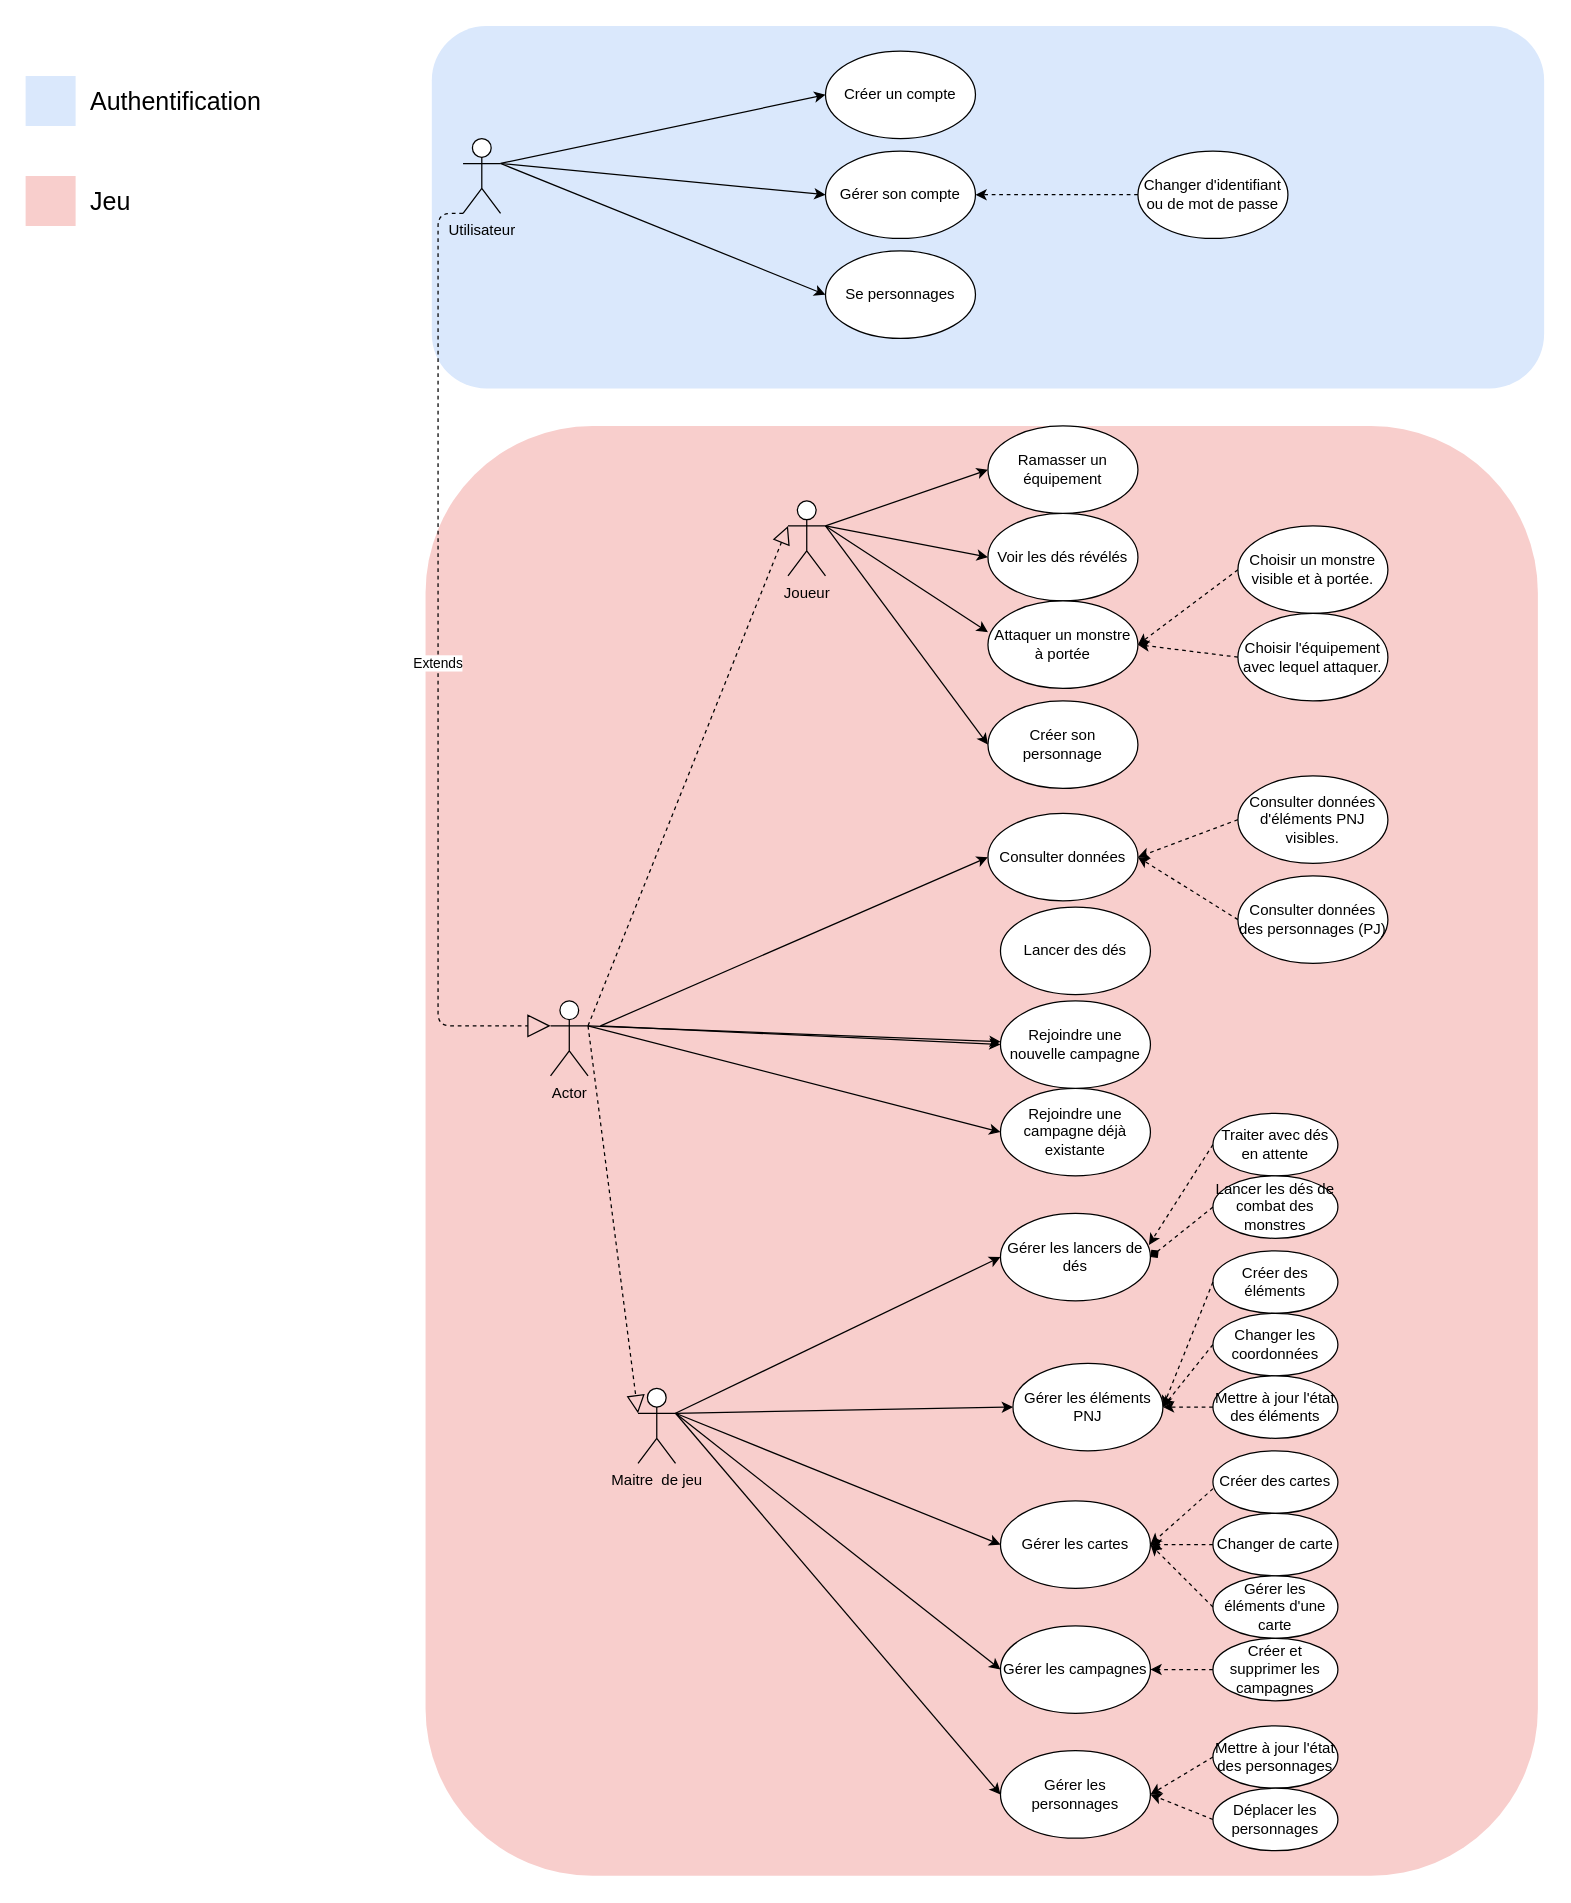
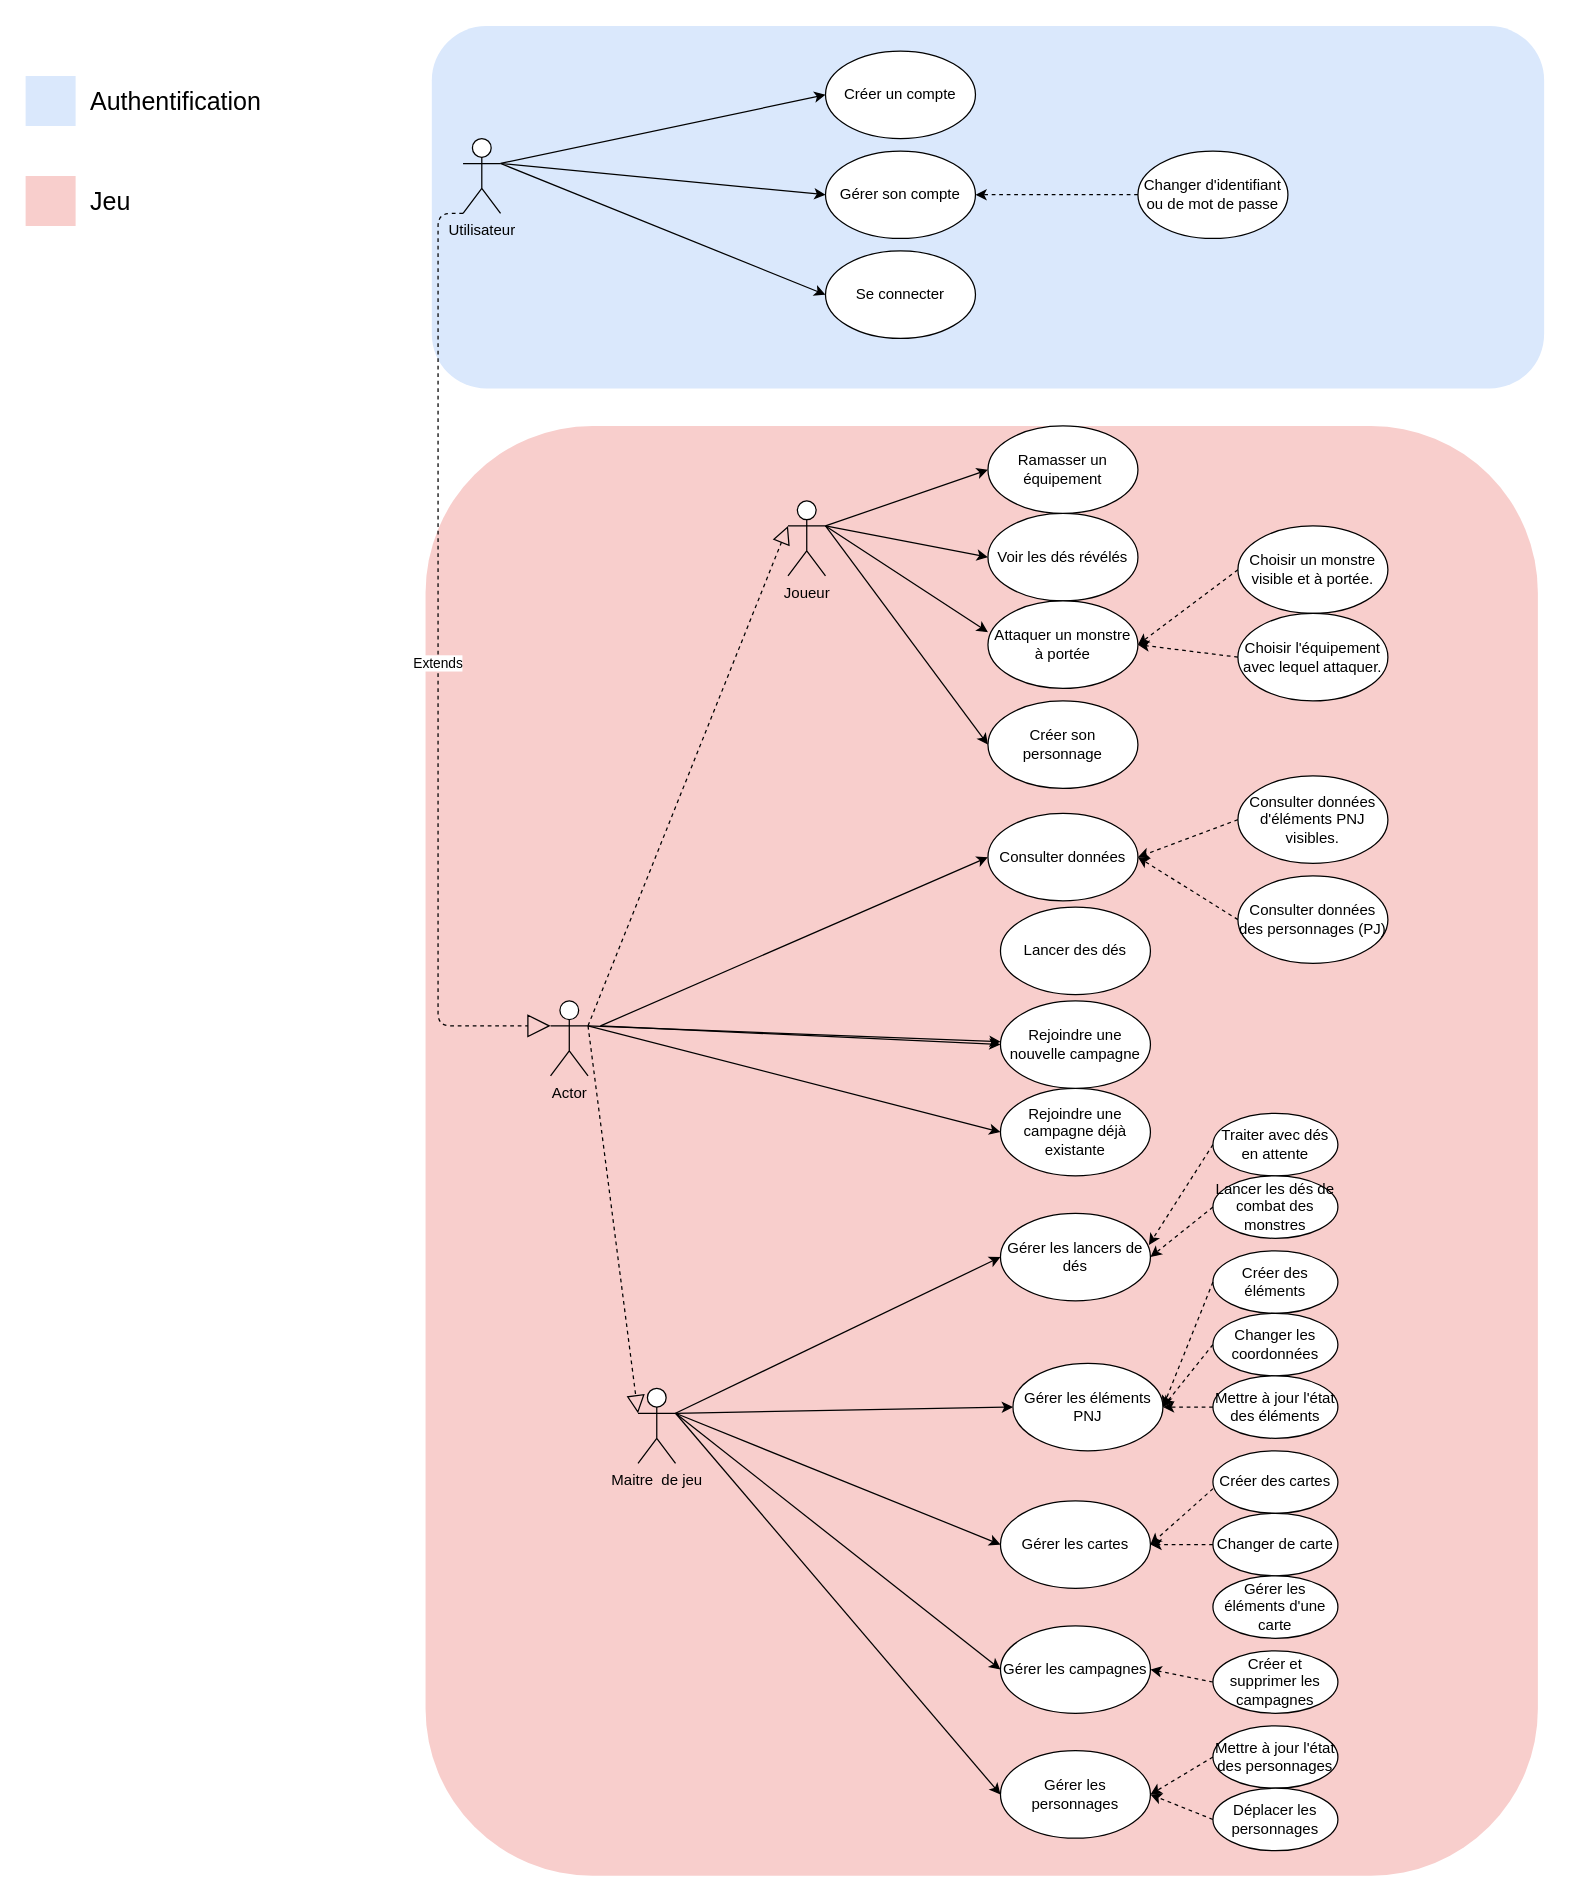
node "Se personnages": label "Se personnages" -> "Se connecter"
edge "Lancer les dés de combat des monstres" -> "Gérer les lancers de dés": arrowhead diamond -> classic
edge "Gérer les éléments d'une carte" -> "Gérer les cartes": removed
node "Créer et supprimer les campagnes": moved (1276, 1669) -> (1276, 1682)
